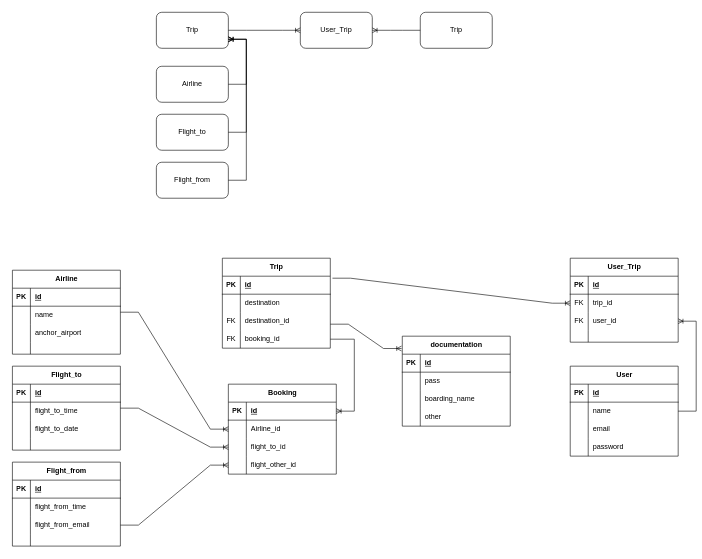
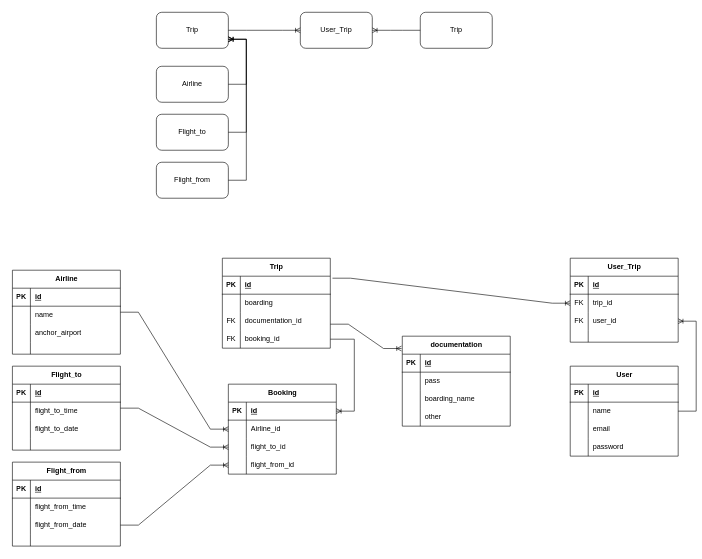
node "destination": label "destination" -> "boarding"
node "destination_id": label "destination_id" -> "documentation_id"
node "flight_other_id": label "flight_other_id" -> "flight_from_id"
node "flight_from_email": label "flight_from_email" -> "flight_from_date"
